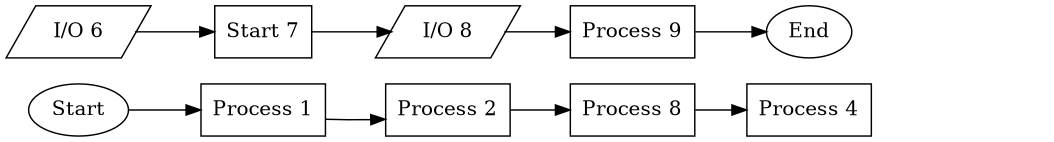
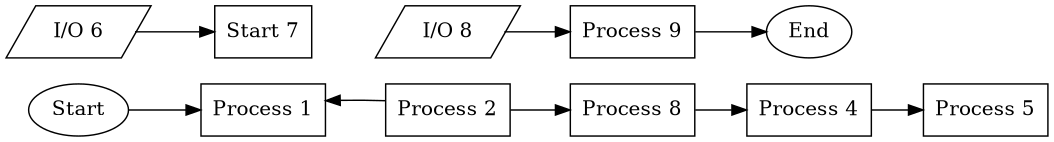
edge "Start 7" -> "I/O 8": removed
node "Process 5": added
edge "Process 1" -> "Process 2": reversed
